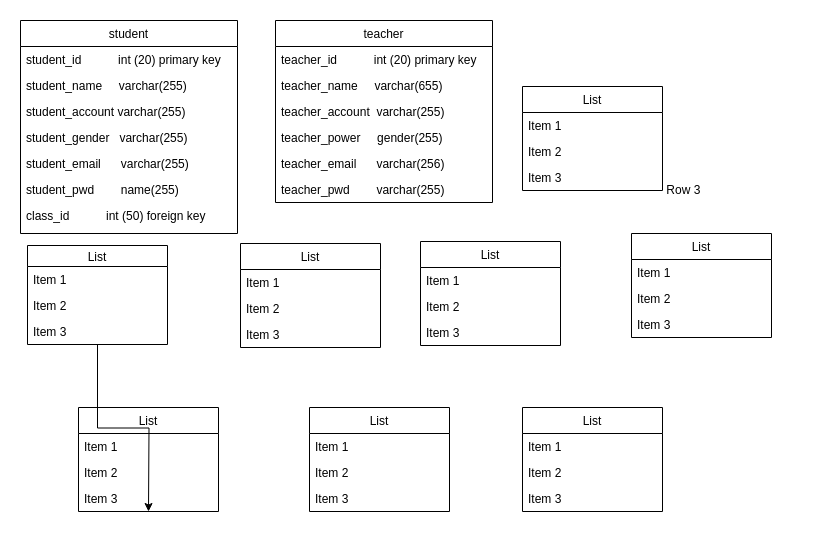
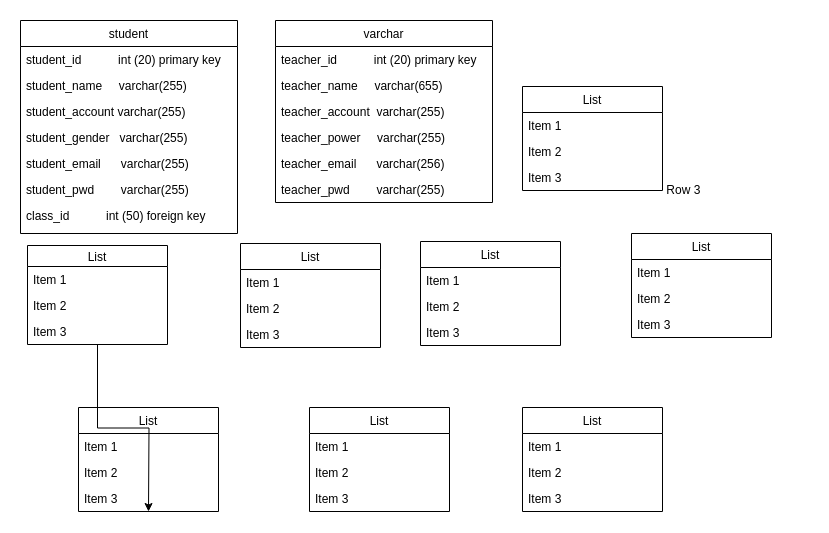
node "teacher": label "teacher" -> "varchar"
node "teacher_power gender(255)": label "teacher_power gender(255)" -> "teacher_power varchar(255)"
node "student_pwd name(255)": label "student_pwd name(255)" -> "student_pwd varchar(255)"
